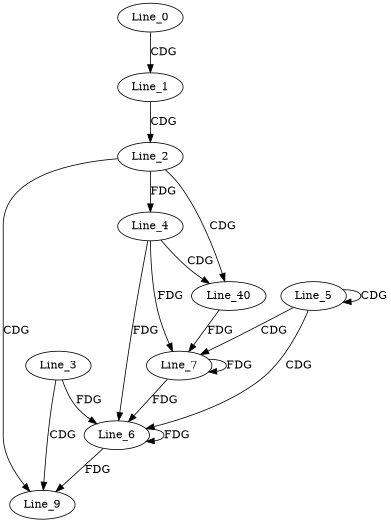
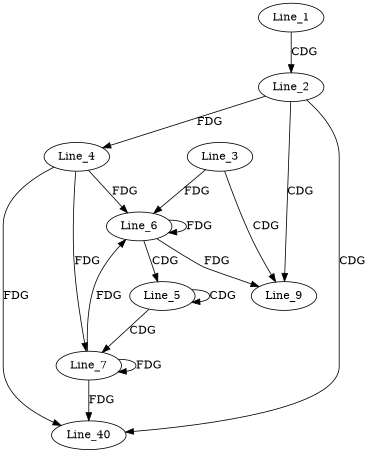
node "Line_0": removed
edge "Line_4" -> "Line_40": label "CDG" -> "FDG"
edge "Line_40" -> "Line_7": reversed
edge "Line_5" -> "Line_6": reversed
